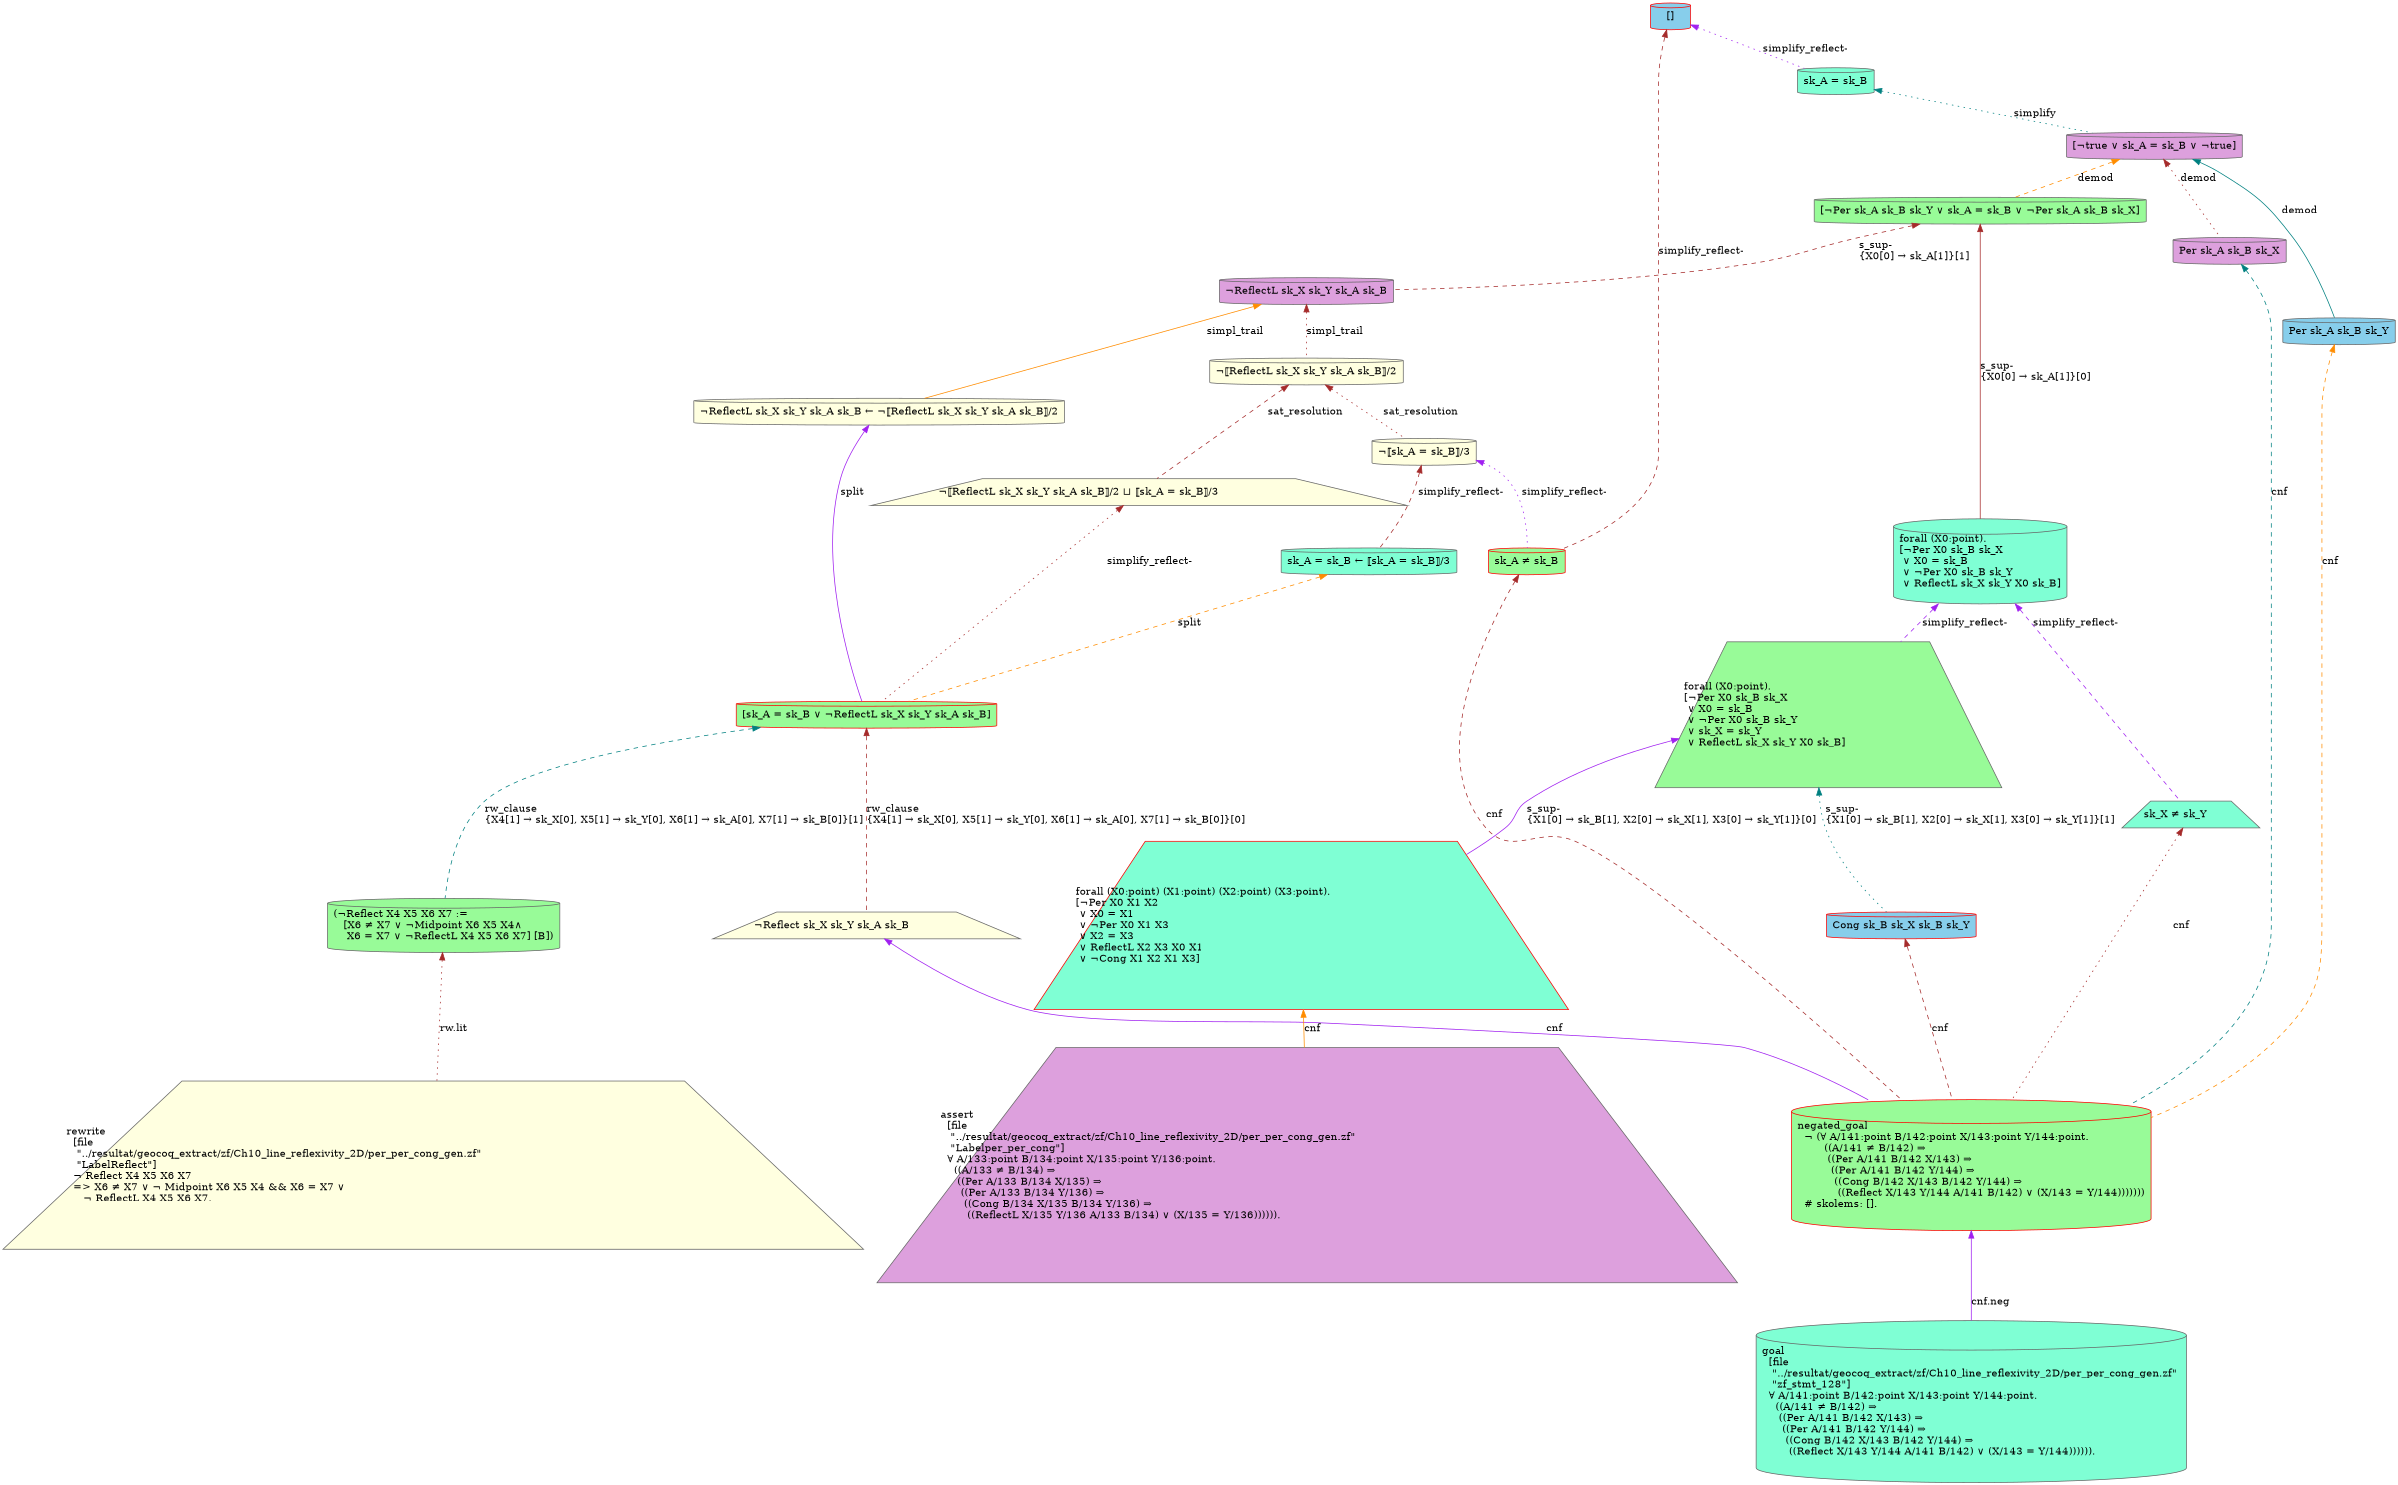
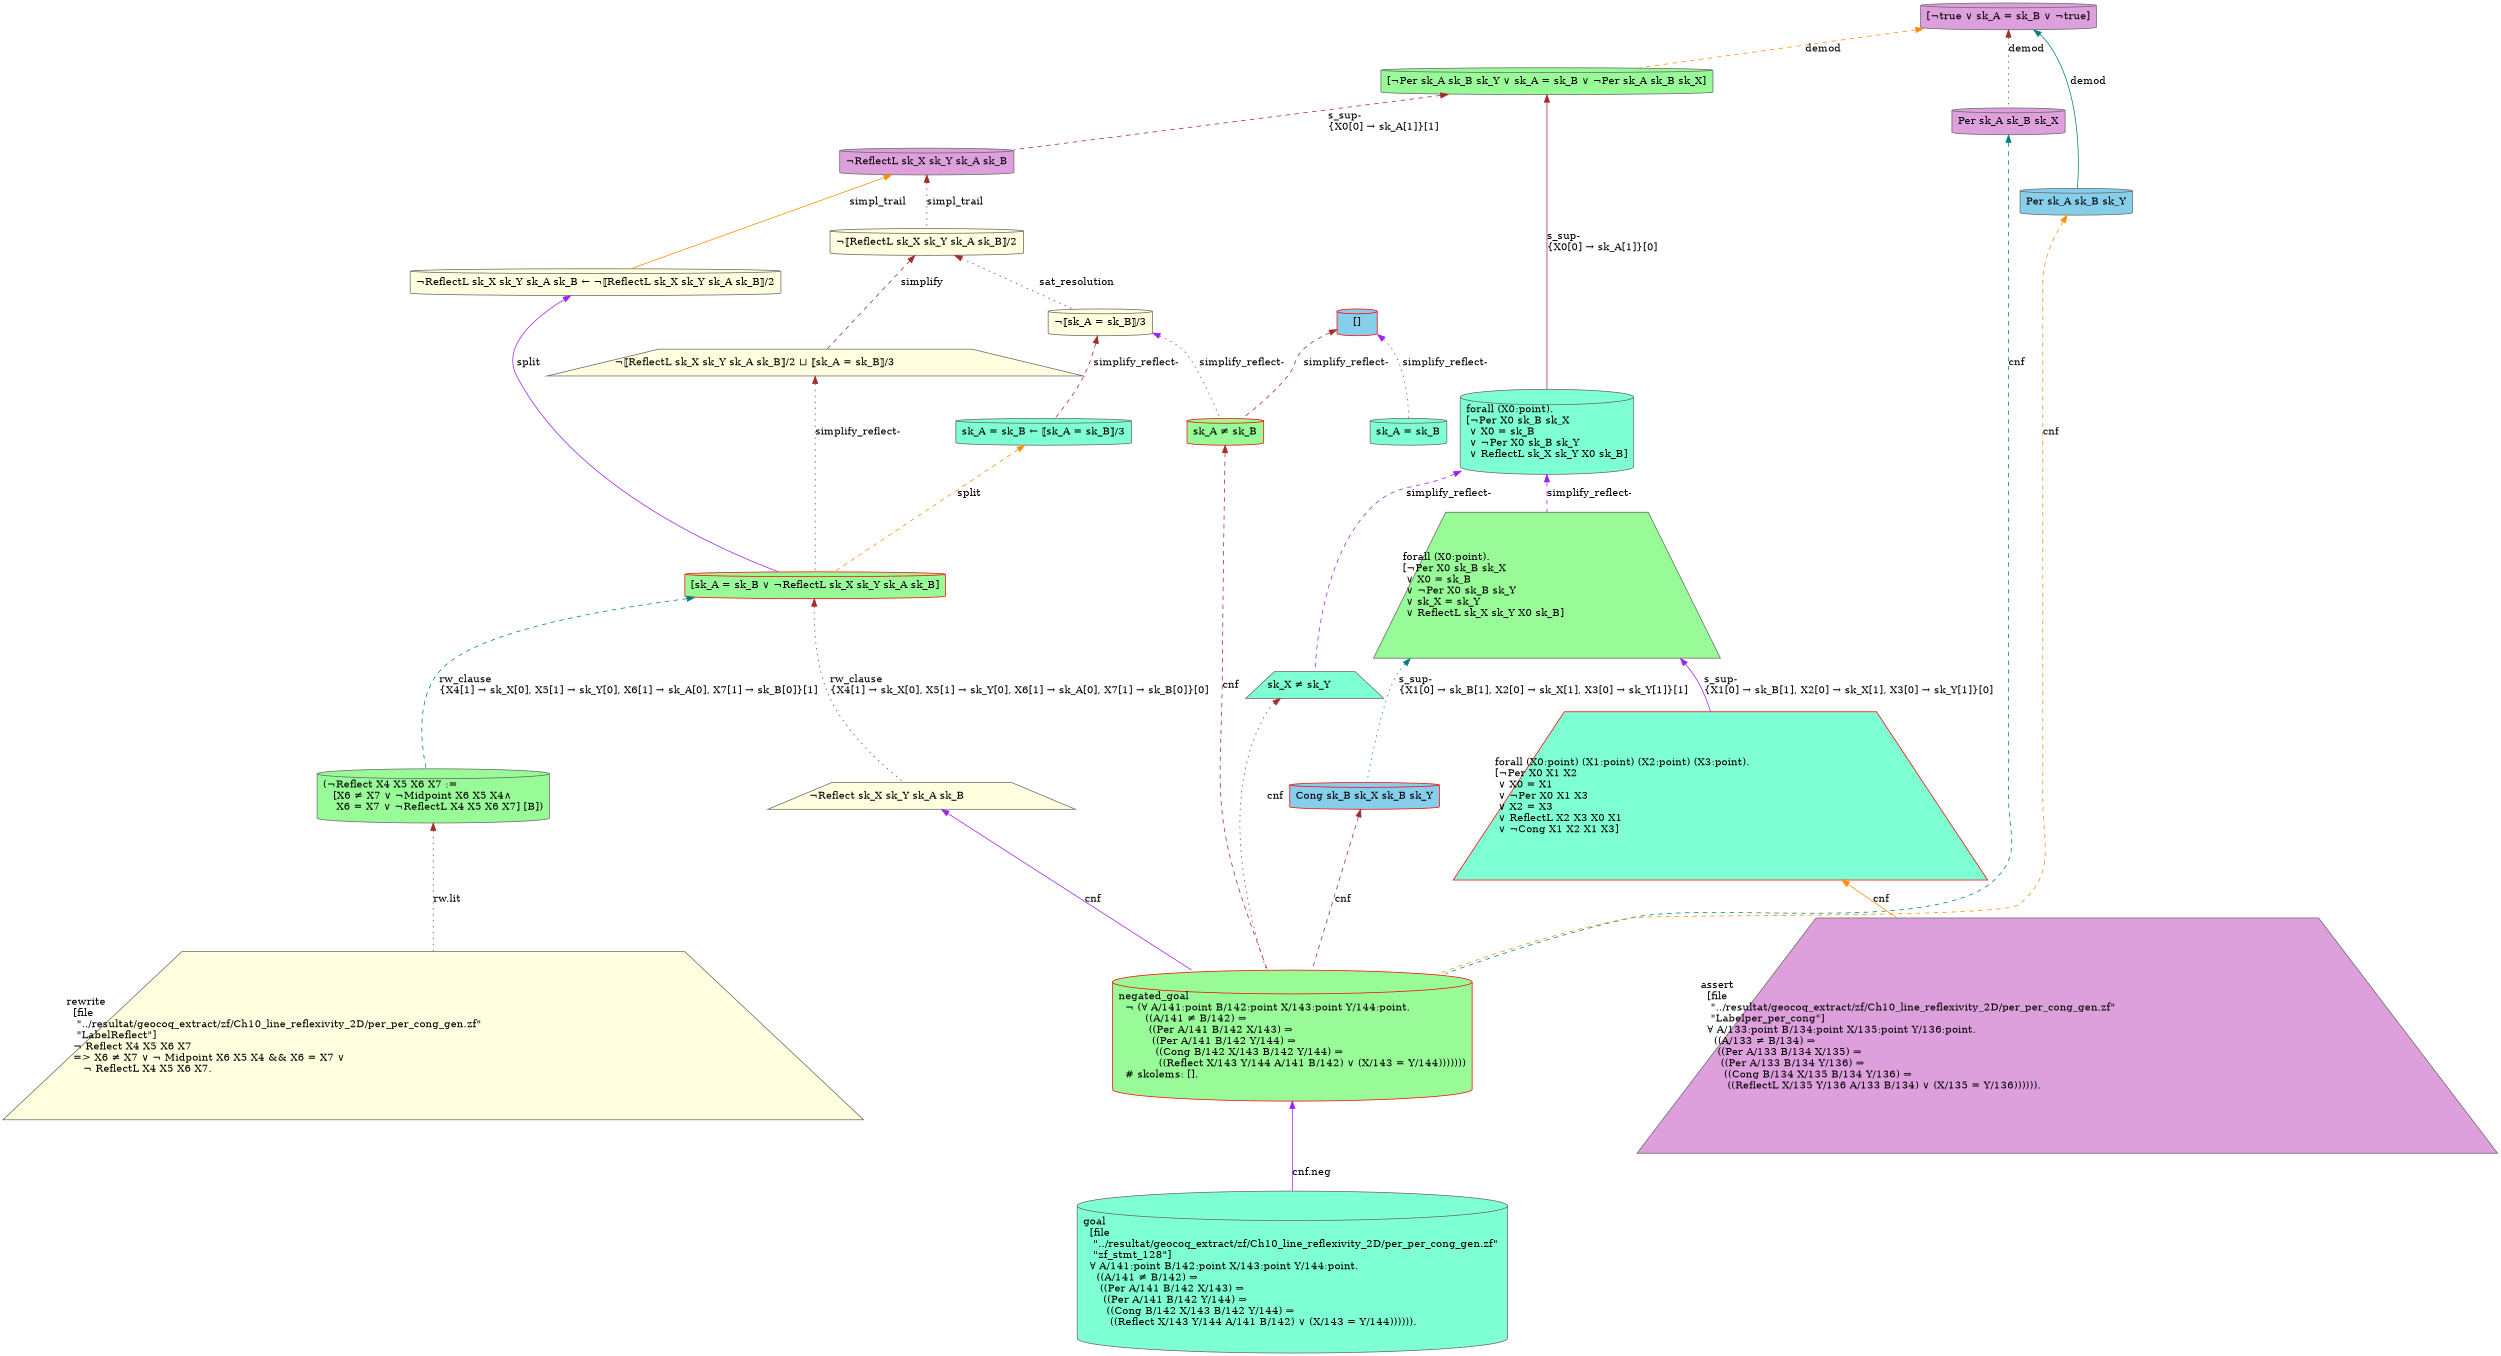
edge "[¬true ∨ sk_A = sk_B ∨ ¬true]" -> "sk_A = sk_B": removed, label "simplify"
edge "¬⟦ReflectL sk_X sk_Y sk_A sk_B⟧/2 ⊔ ⟦sk_A = sk_B⟧/3" -> "¬⟦ReflectL sk_X sk_Y sk_A sk_B⟧/2": label "sat_resolution" -> "simplify"
edge "¬Reflect sk_X sk_Y sk_A sk_B" -> "[sk_A = sk_B ∨ ¬ReflectL sk_X sk_Y sk_A sk_B]": style dashed -> dotted
